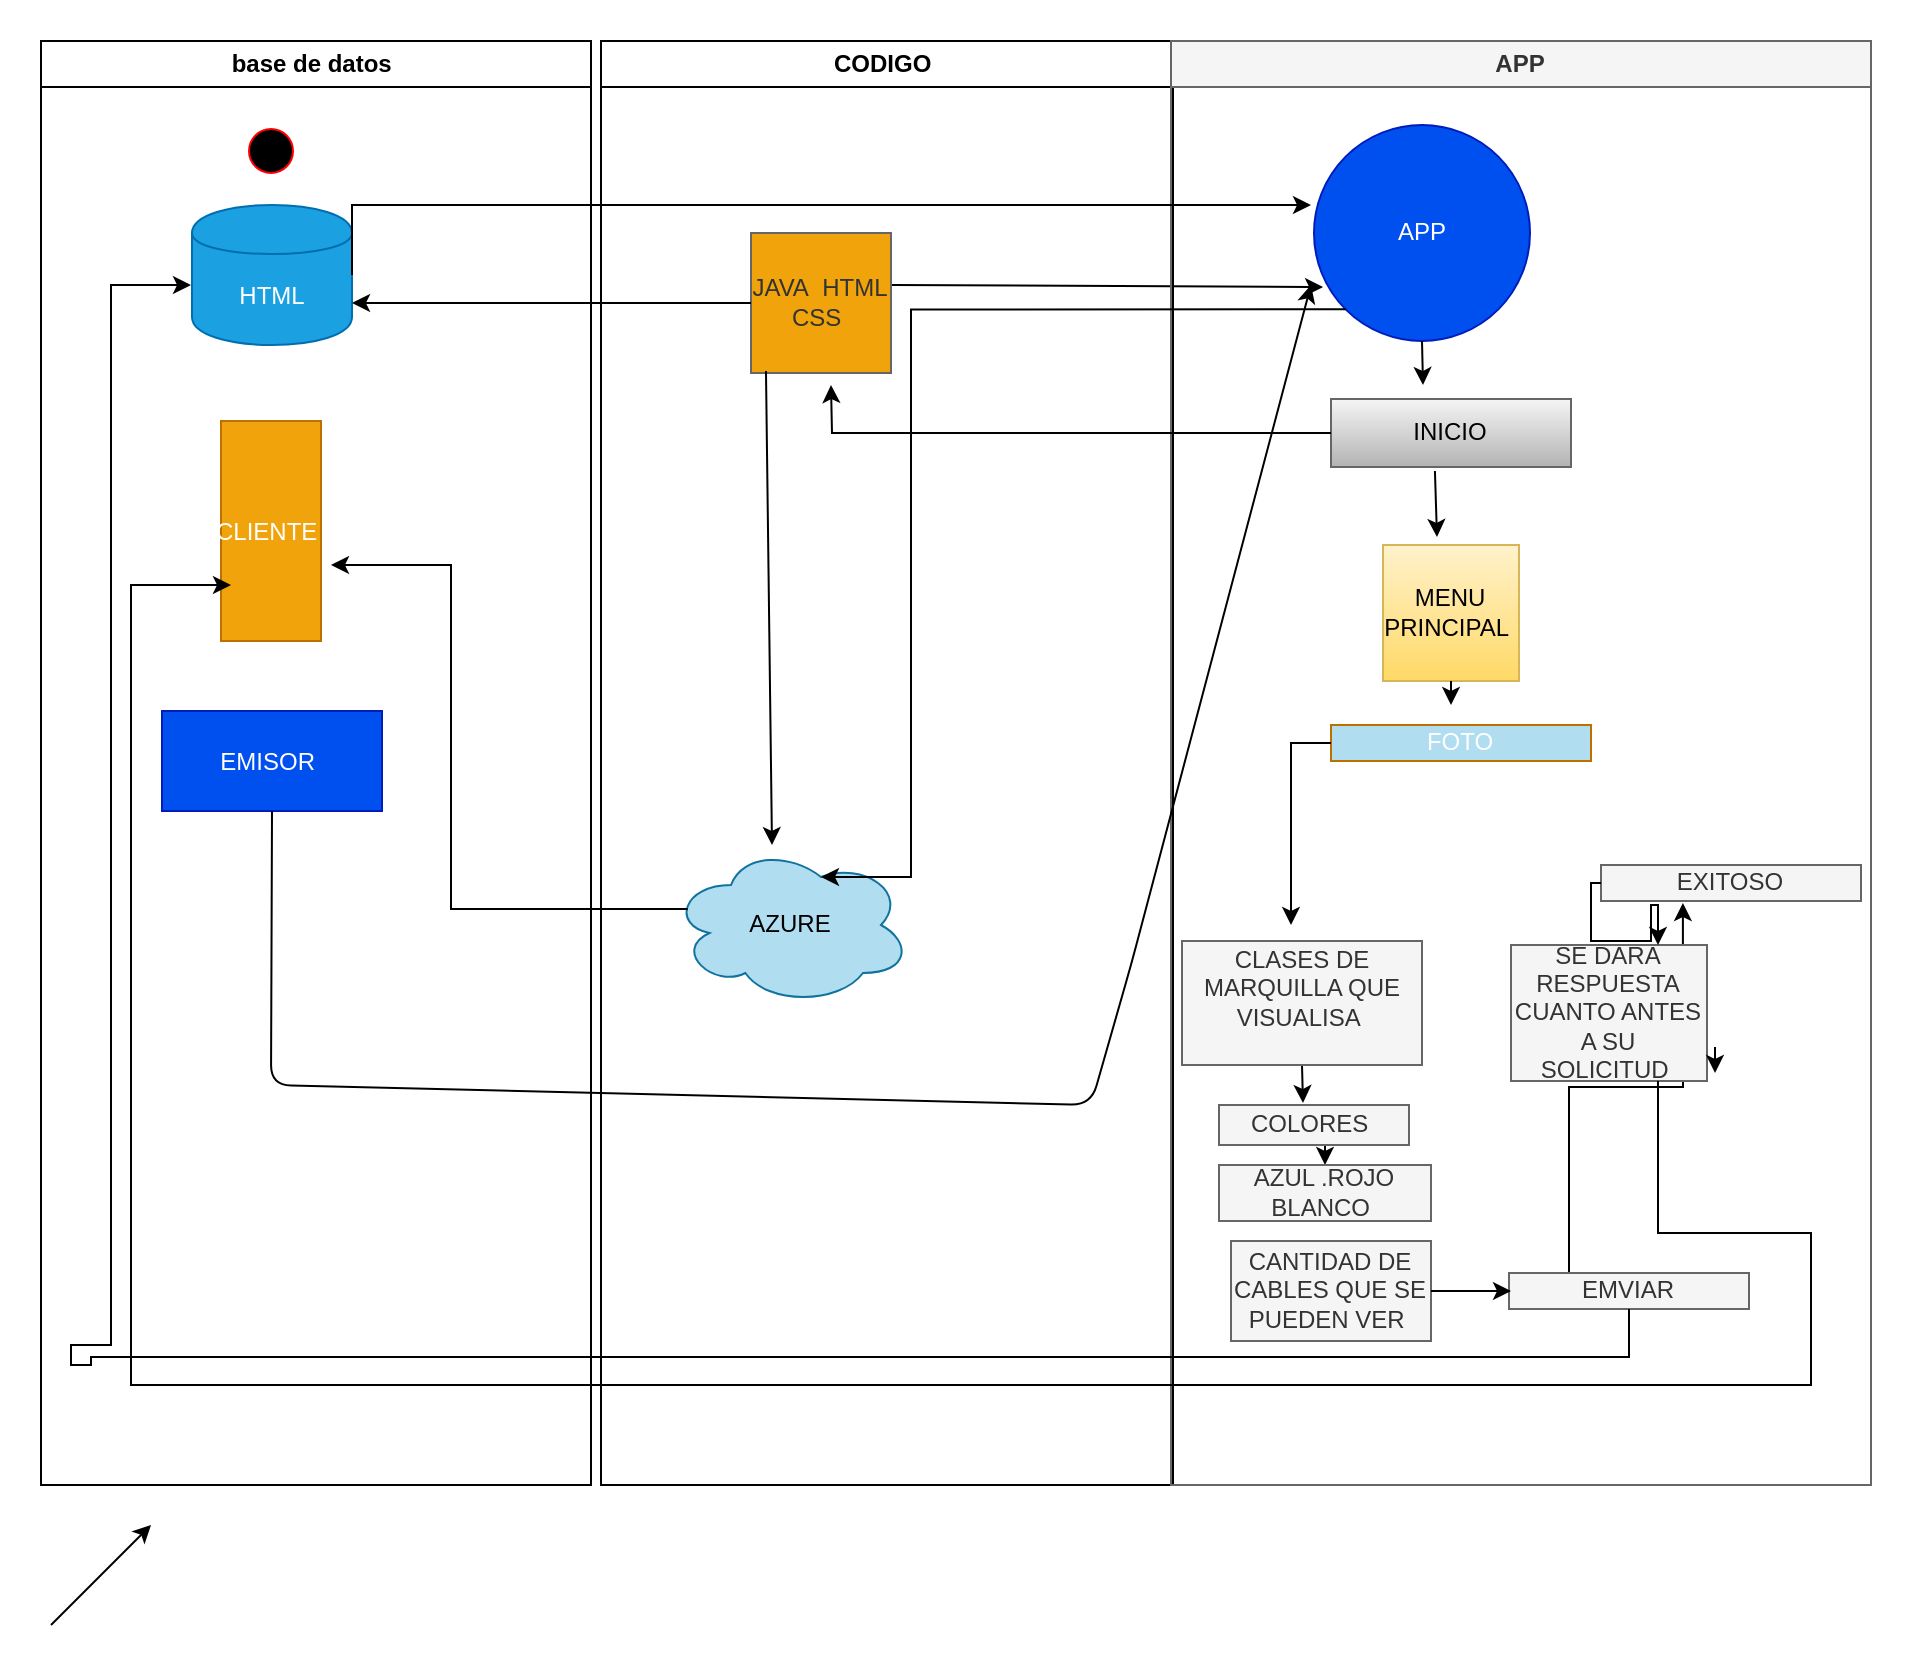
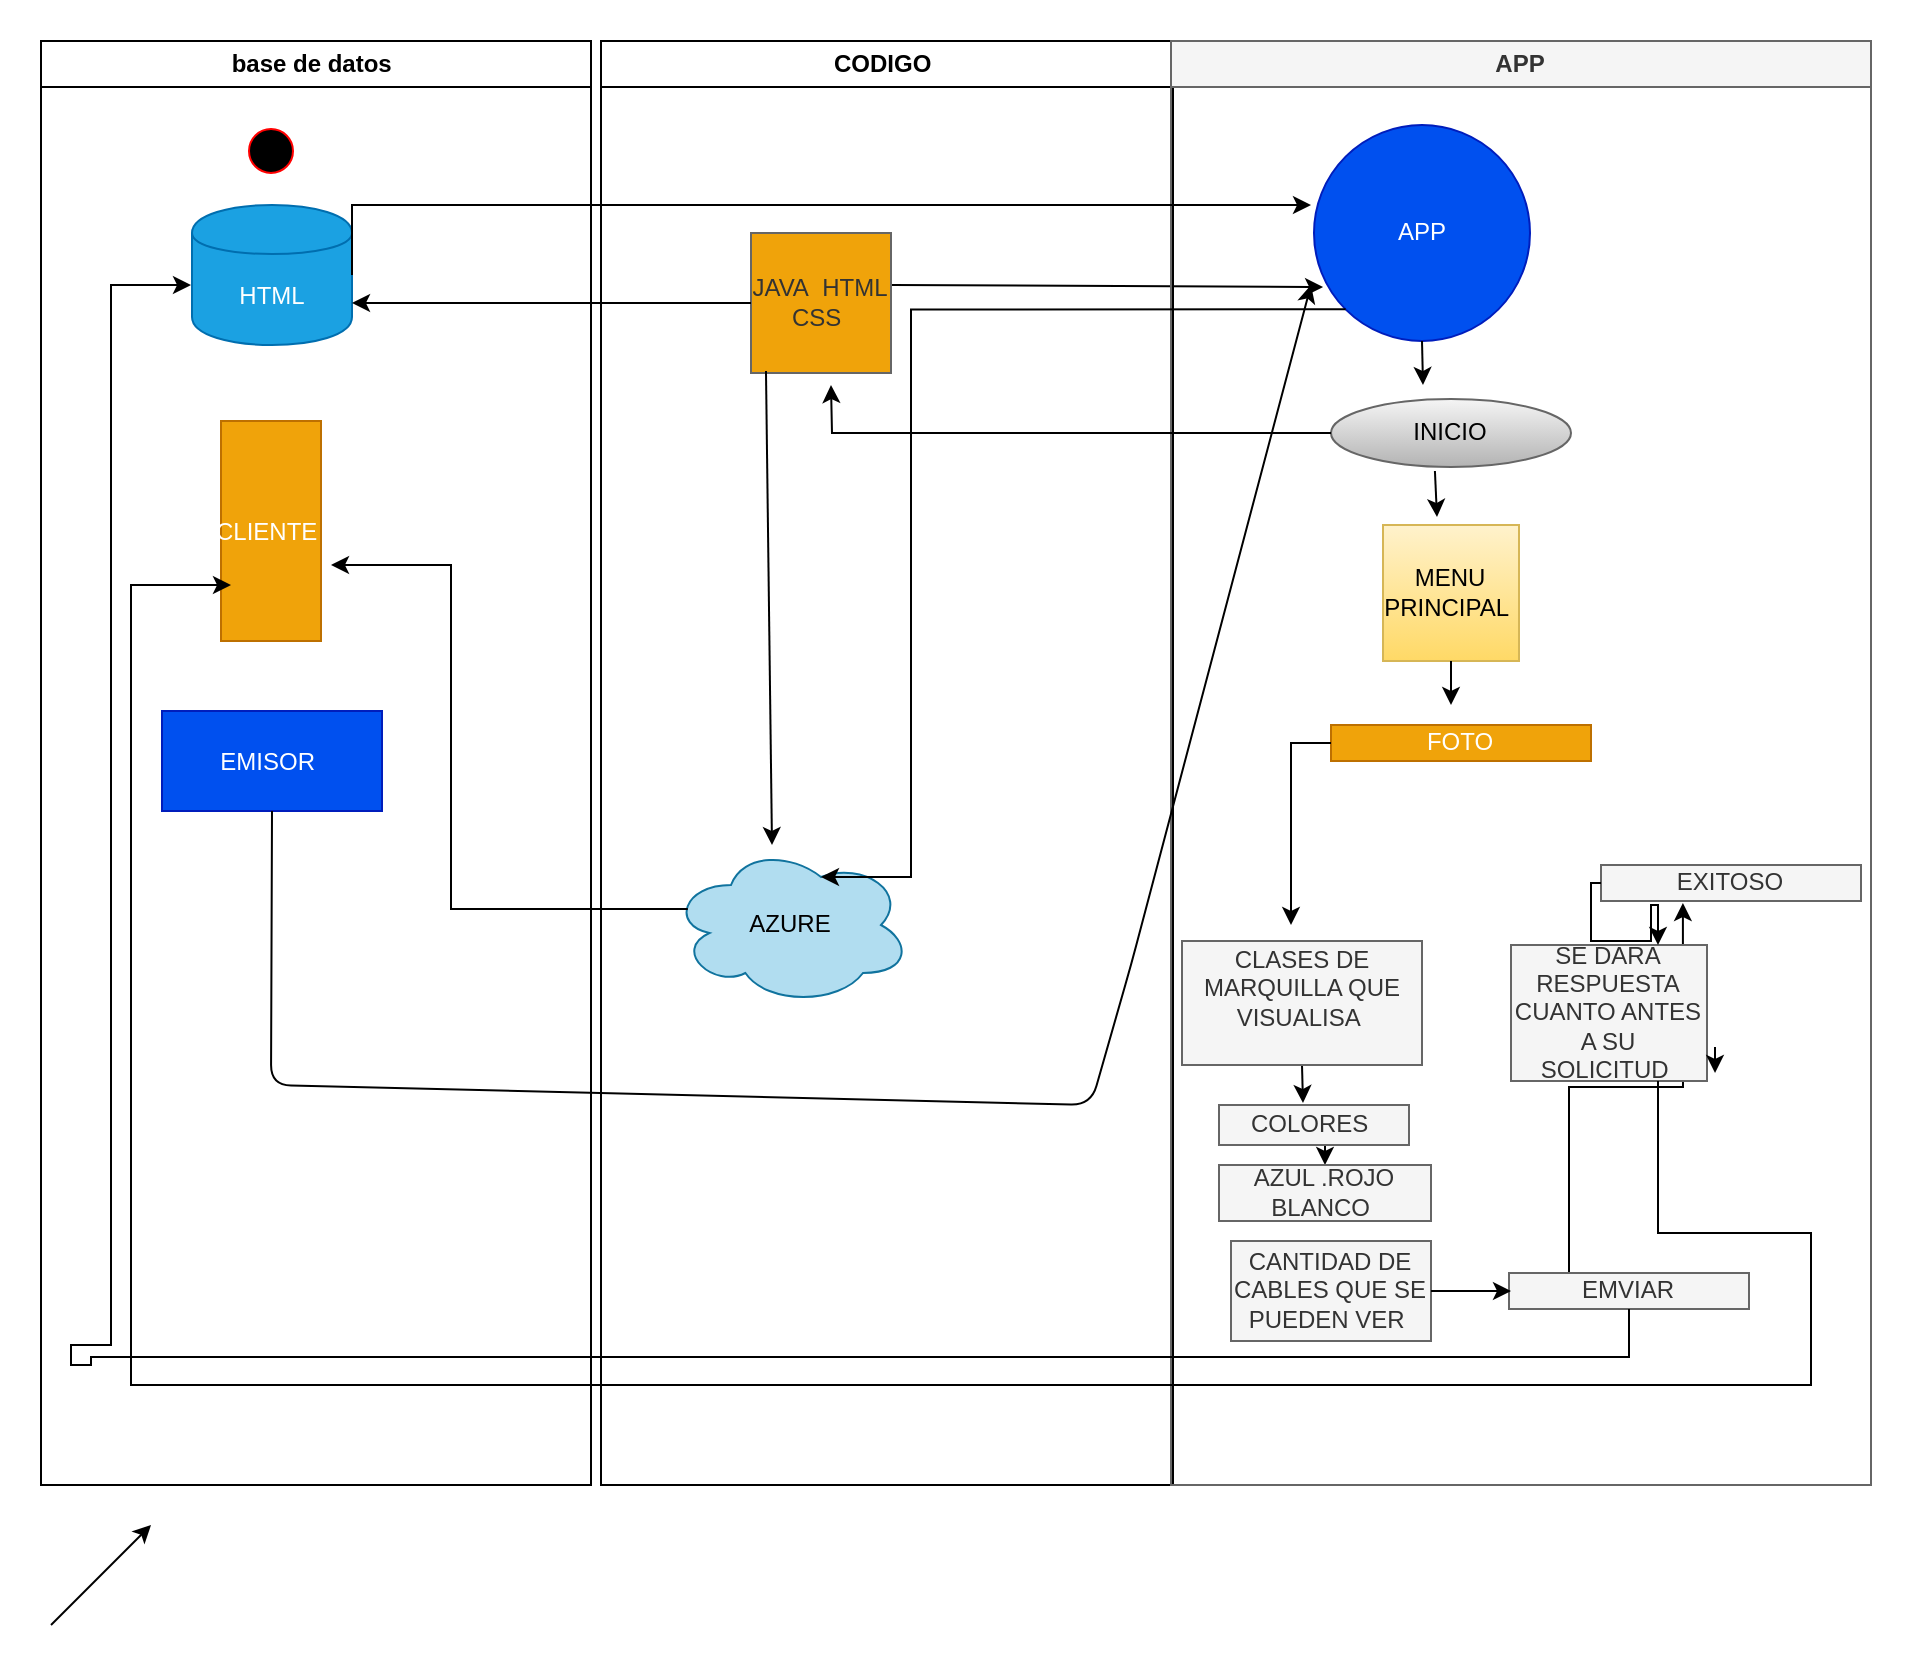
node "INICIO": shape rectangle -> ellipse
node "MENU PRINCIPAL": moved (1451, 613) -> (1451, 593)
node "FOTO": fillcolor #b1ddf0 -> #f0a30a
